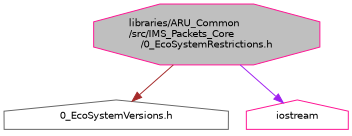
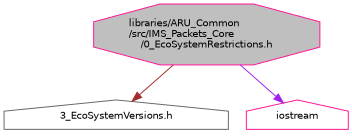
node "0_EcoSystemVersions.h": label "0_EcoSystemVersions.h" -> "3_EcoSystemVersions.h"
